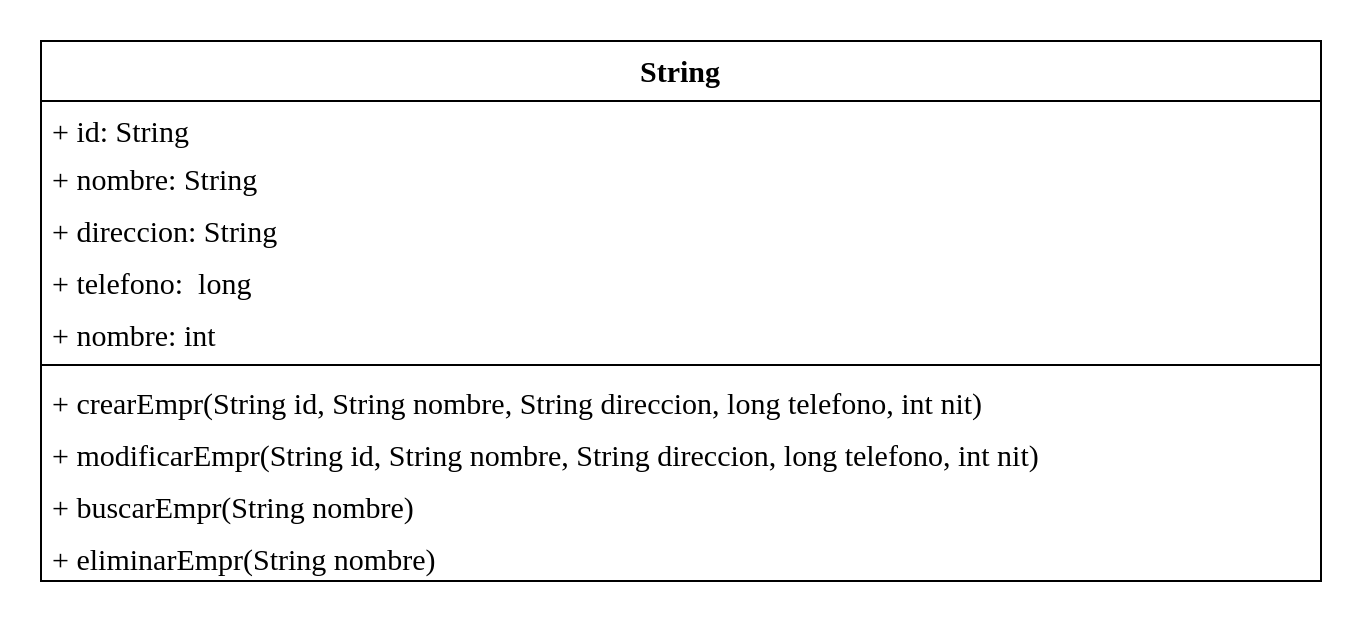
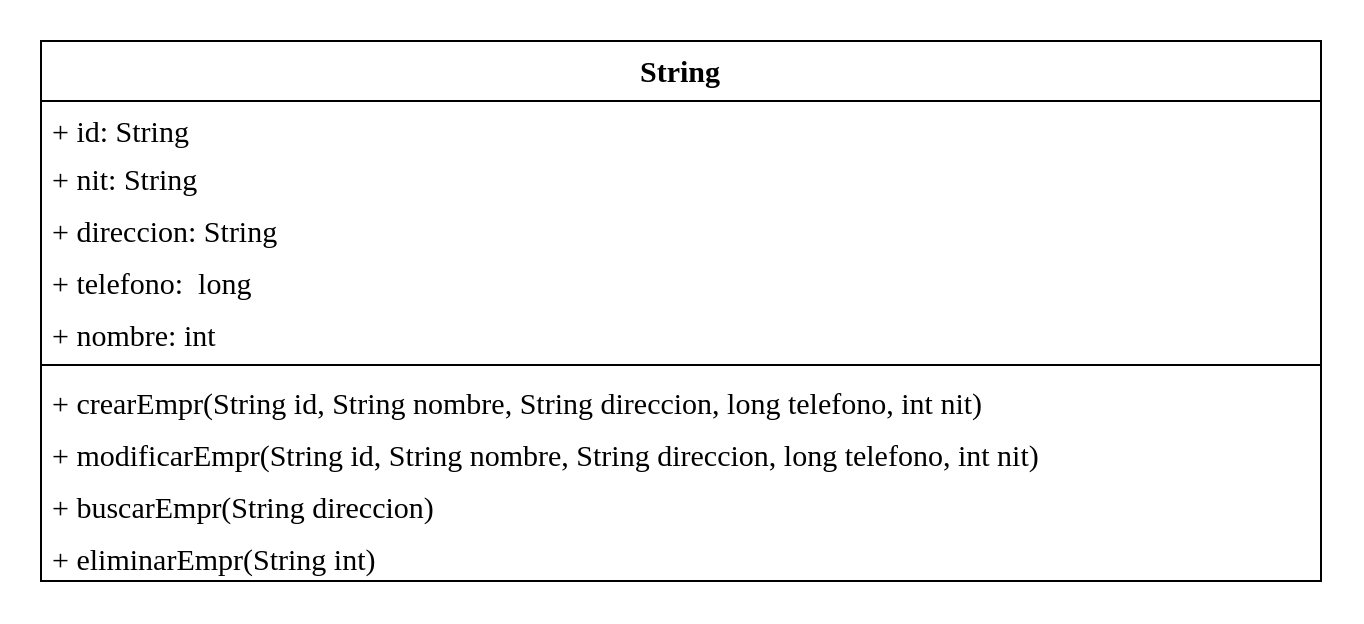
node "+ nombre: String": label "+ nombre: String" -> "+ nit: String"
node "+ buscarEmpr(String nombre)": label "+ buscarEmpr(String nombre)" -> "+ buscarEmpr(String direccion)"
node "+ eliminarEmpr(String nombre)": label "+ eliminarEmpr(String nombre)" -> "+ eliminarEmpr(String int)"
